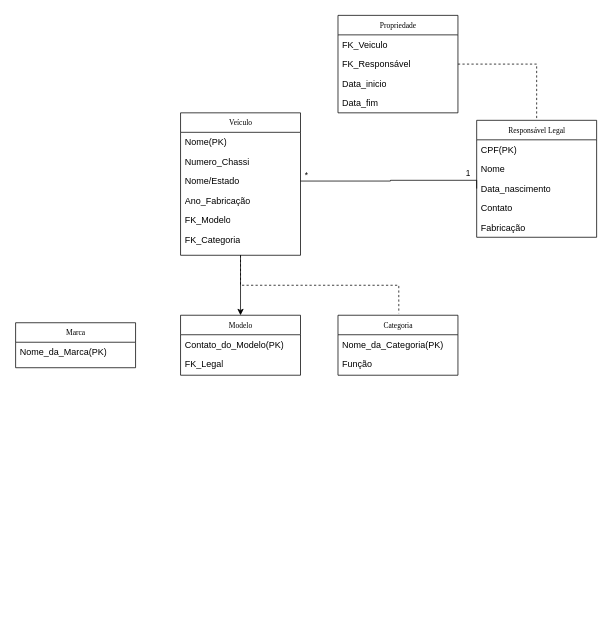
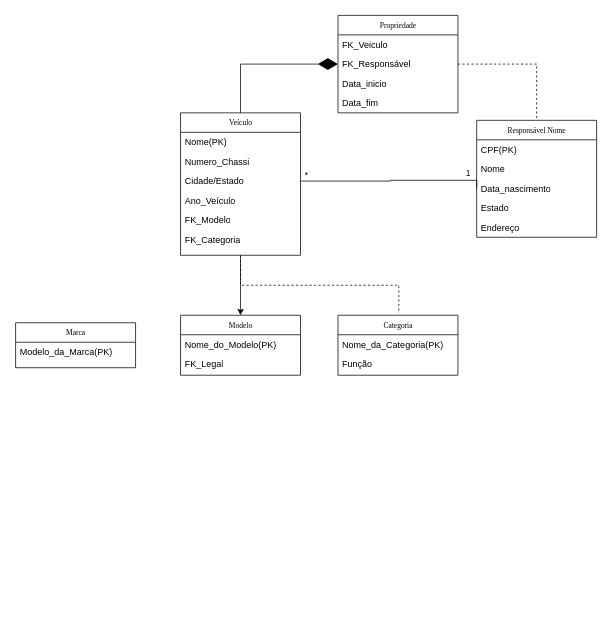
edge "Veículo" -> "FK_Responsável": added
node "Responsável Legal": label "Responsável Legal" -> "Responsável Nome"
node "Nome/Estado": label "Nome/Estado" -> "Cidade/Estado"
node "Ano_Fabricação": label "Ano_Fabricação" -> "Ano_Veículo"
node "Contato": label "Contato" -> "Estado"
node "Fabricação": label "Fabricação" -> "Endereço"
node "Contato_do_Modelo(PK)": label "Contato_do_Modelo(PK)" -> "Nome_do_Modelo(PK)"
node "Nome_da_Marca(PK)": label "Nome_da_Marca(PK)" -> "Modelo_da_Marca(PK)"
